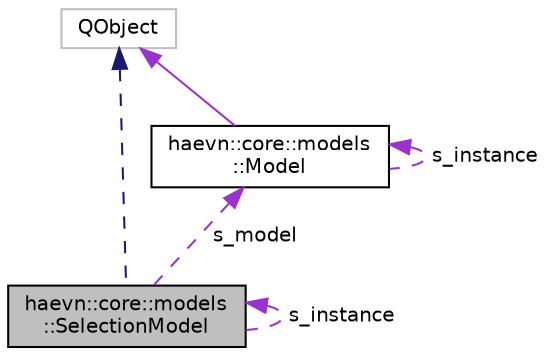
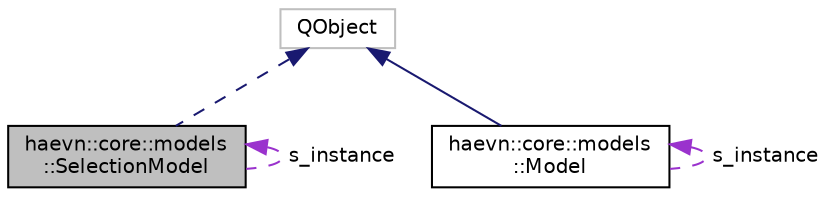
edge "haevn::core::models ::Model" -> "QObject": color darkorchid3 -> midnightblue
edge "haevn::core::models ::SelectionModel" -> "haevn::core::models ::Model": removed, label "s_model"
